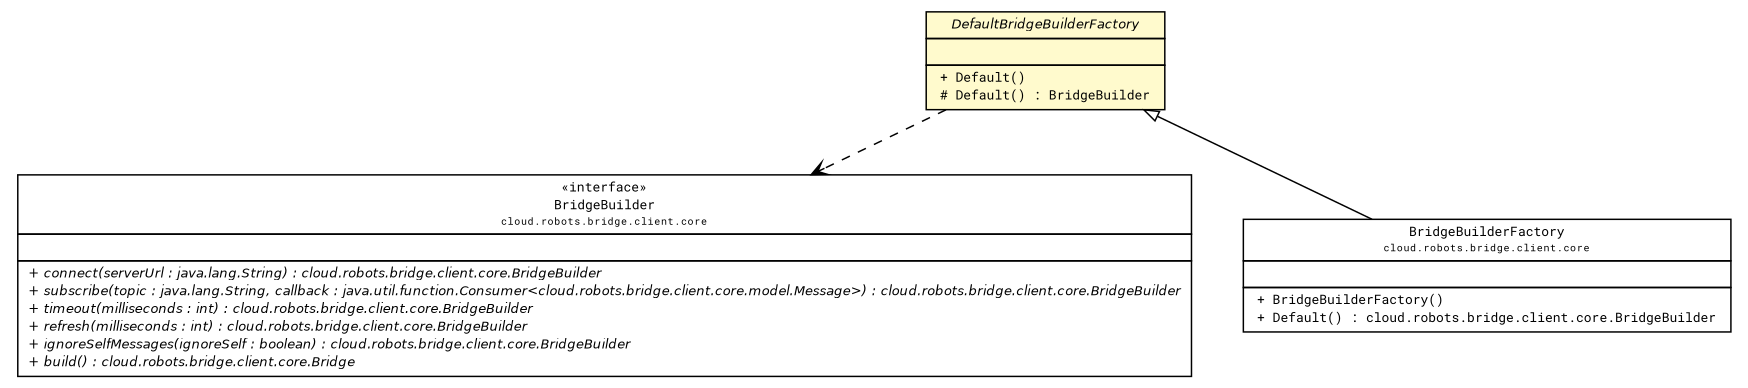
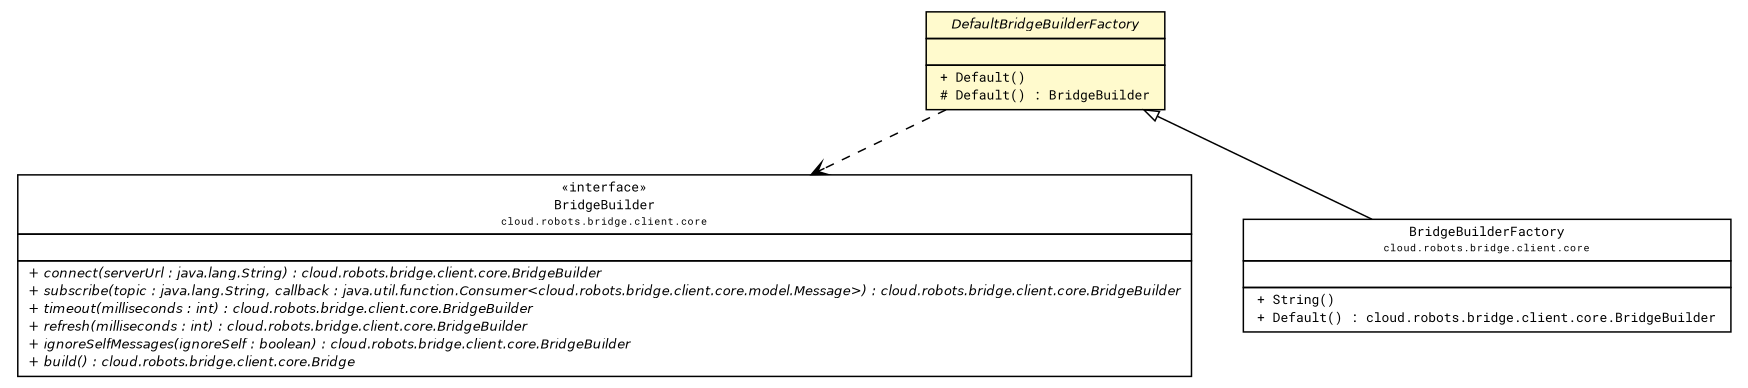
node "BridgeBuilderFactory": text "+ BridgeBuilderFactory()" -> "+ String()"
